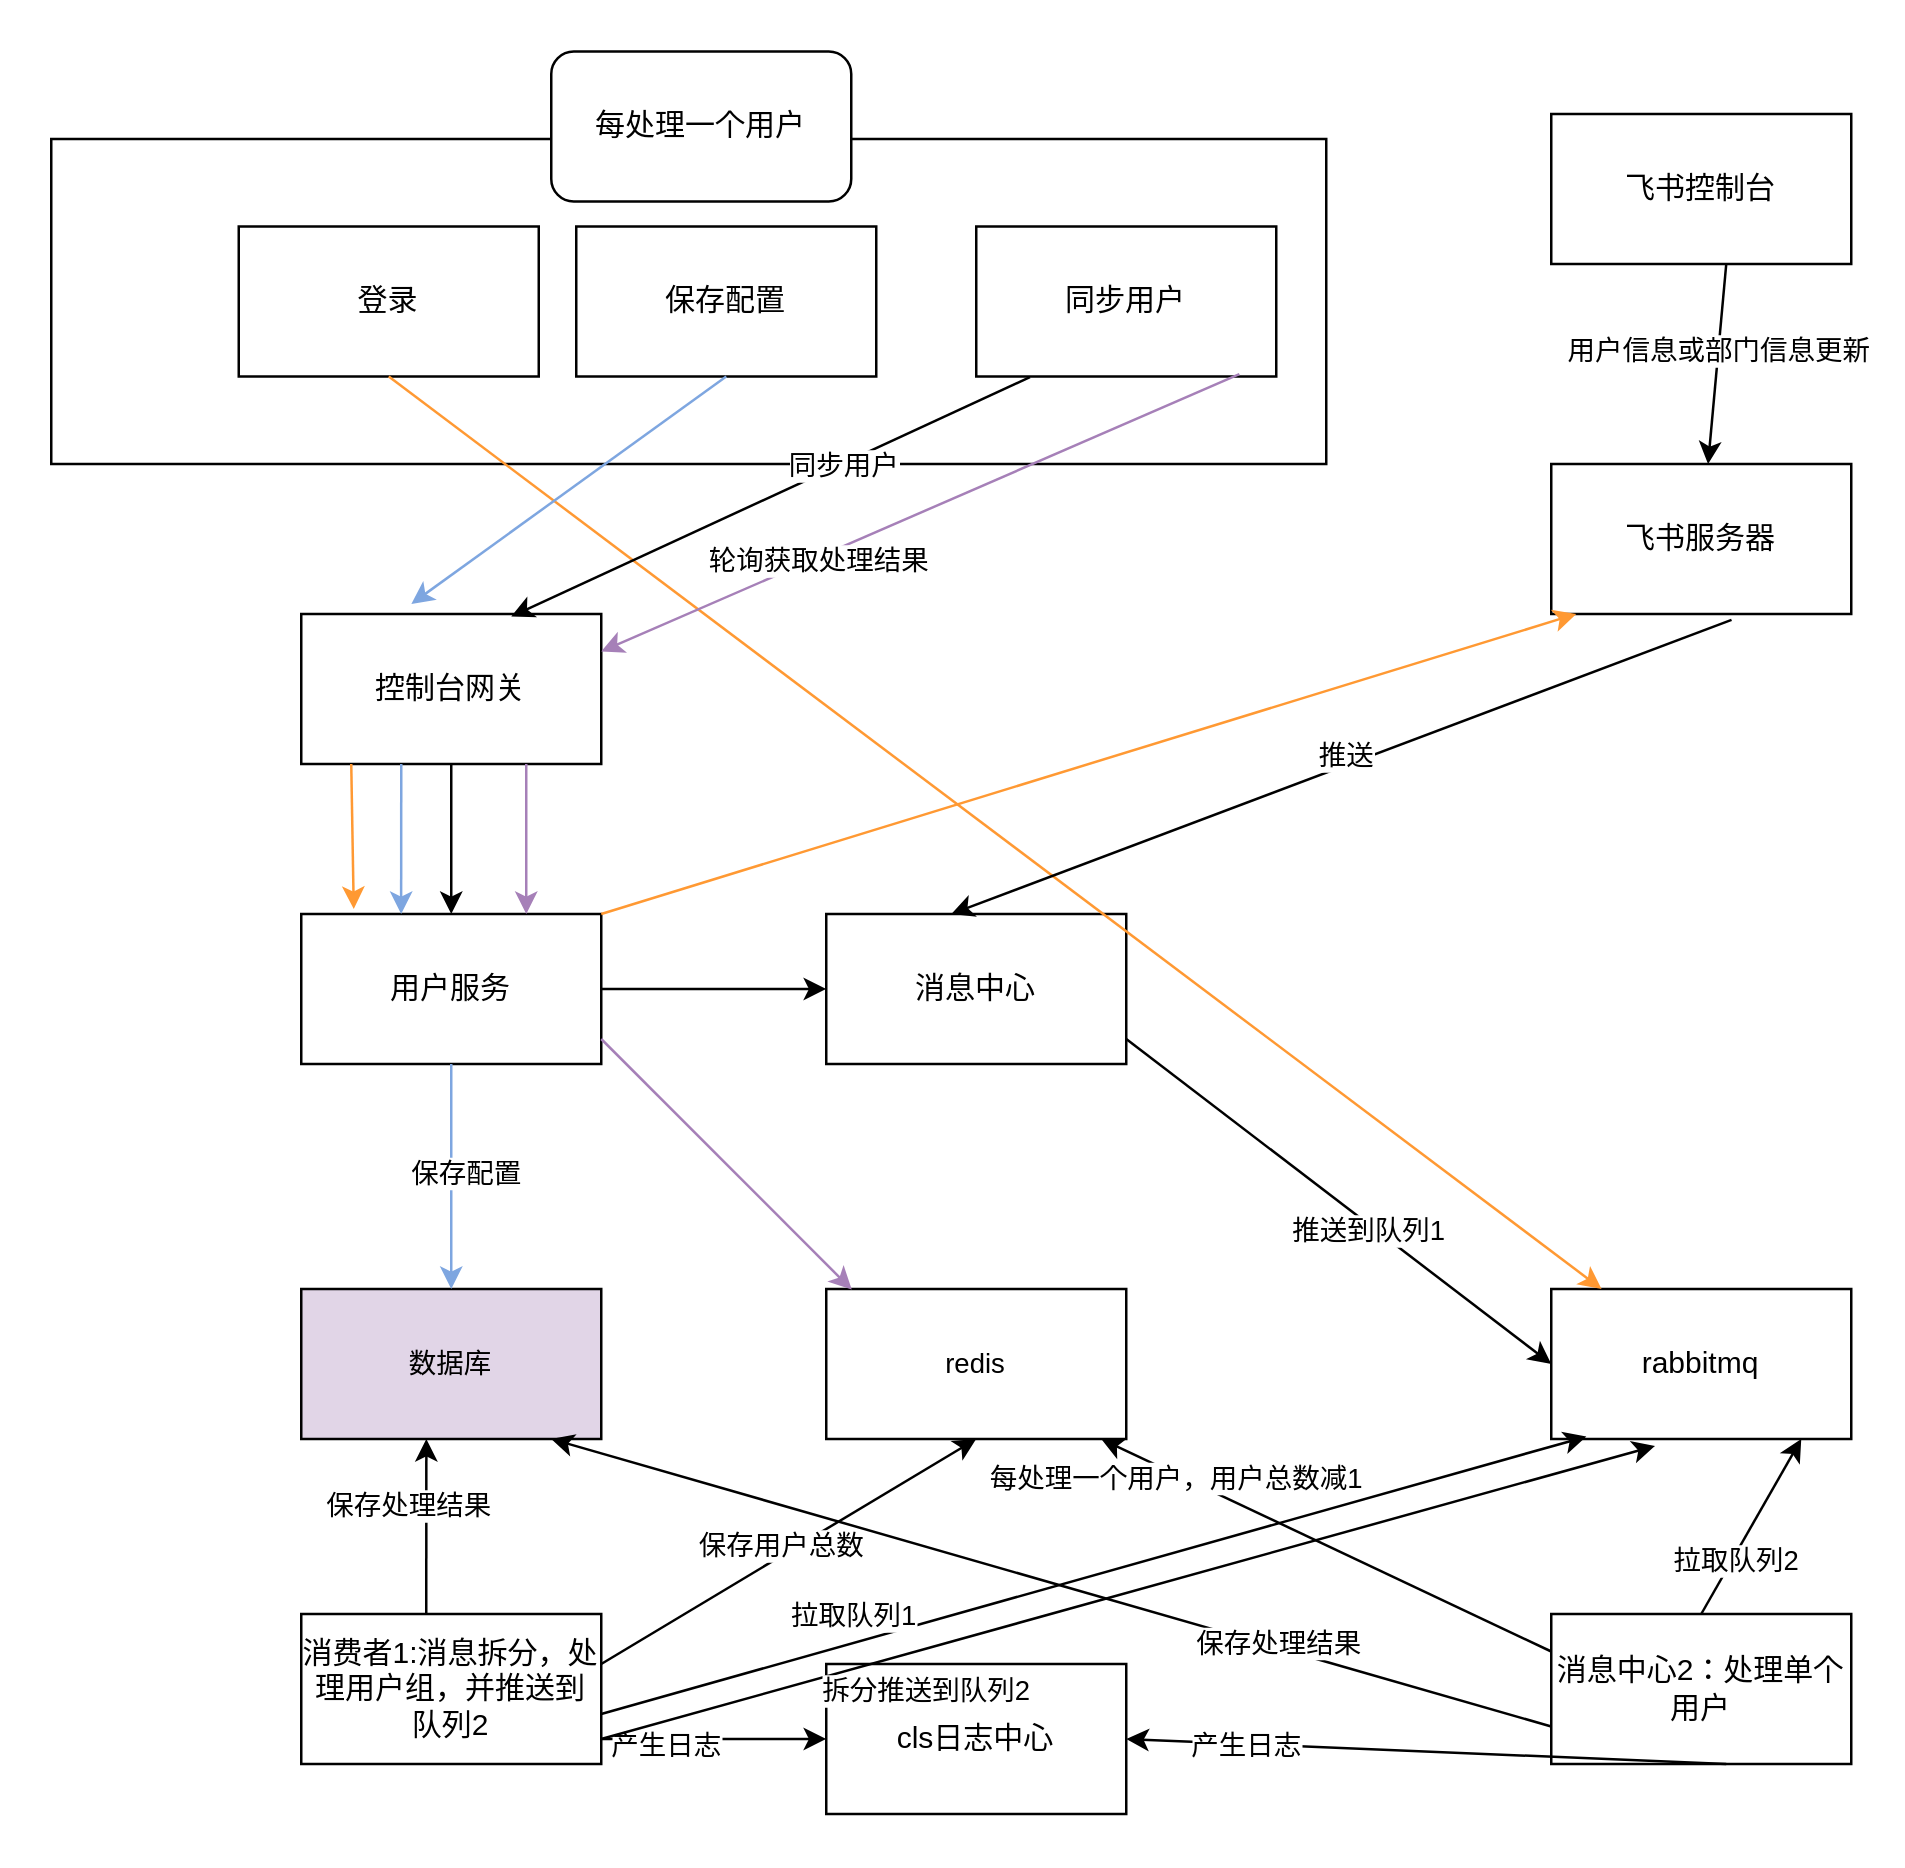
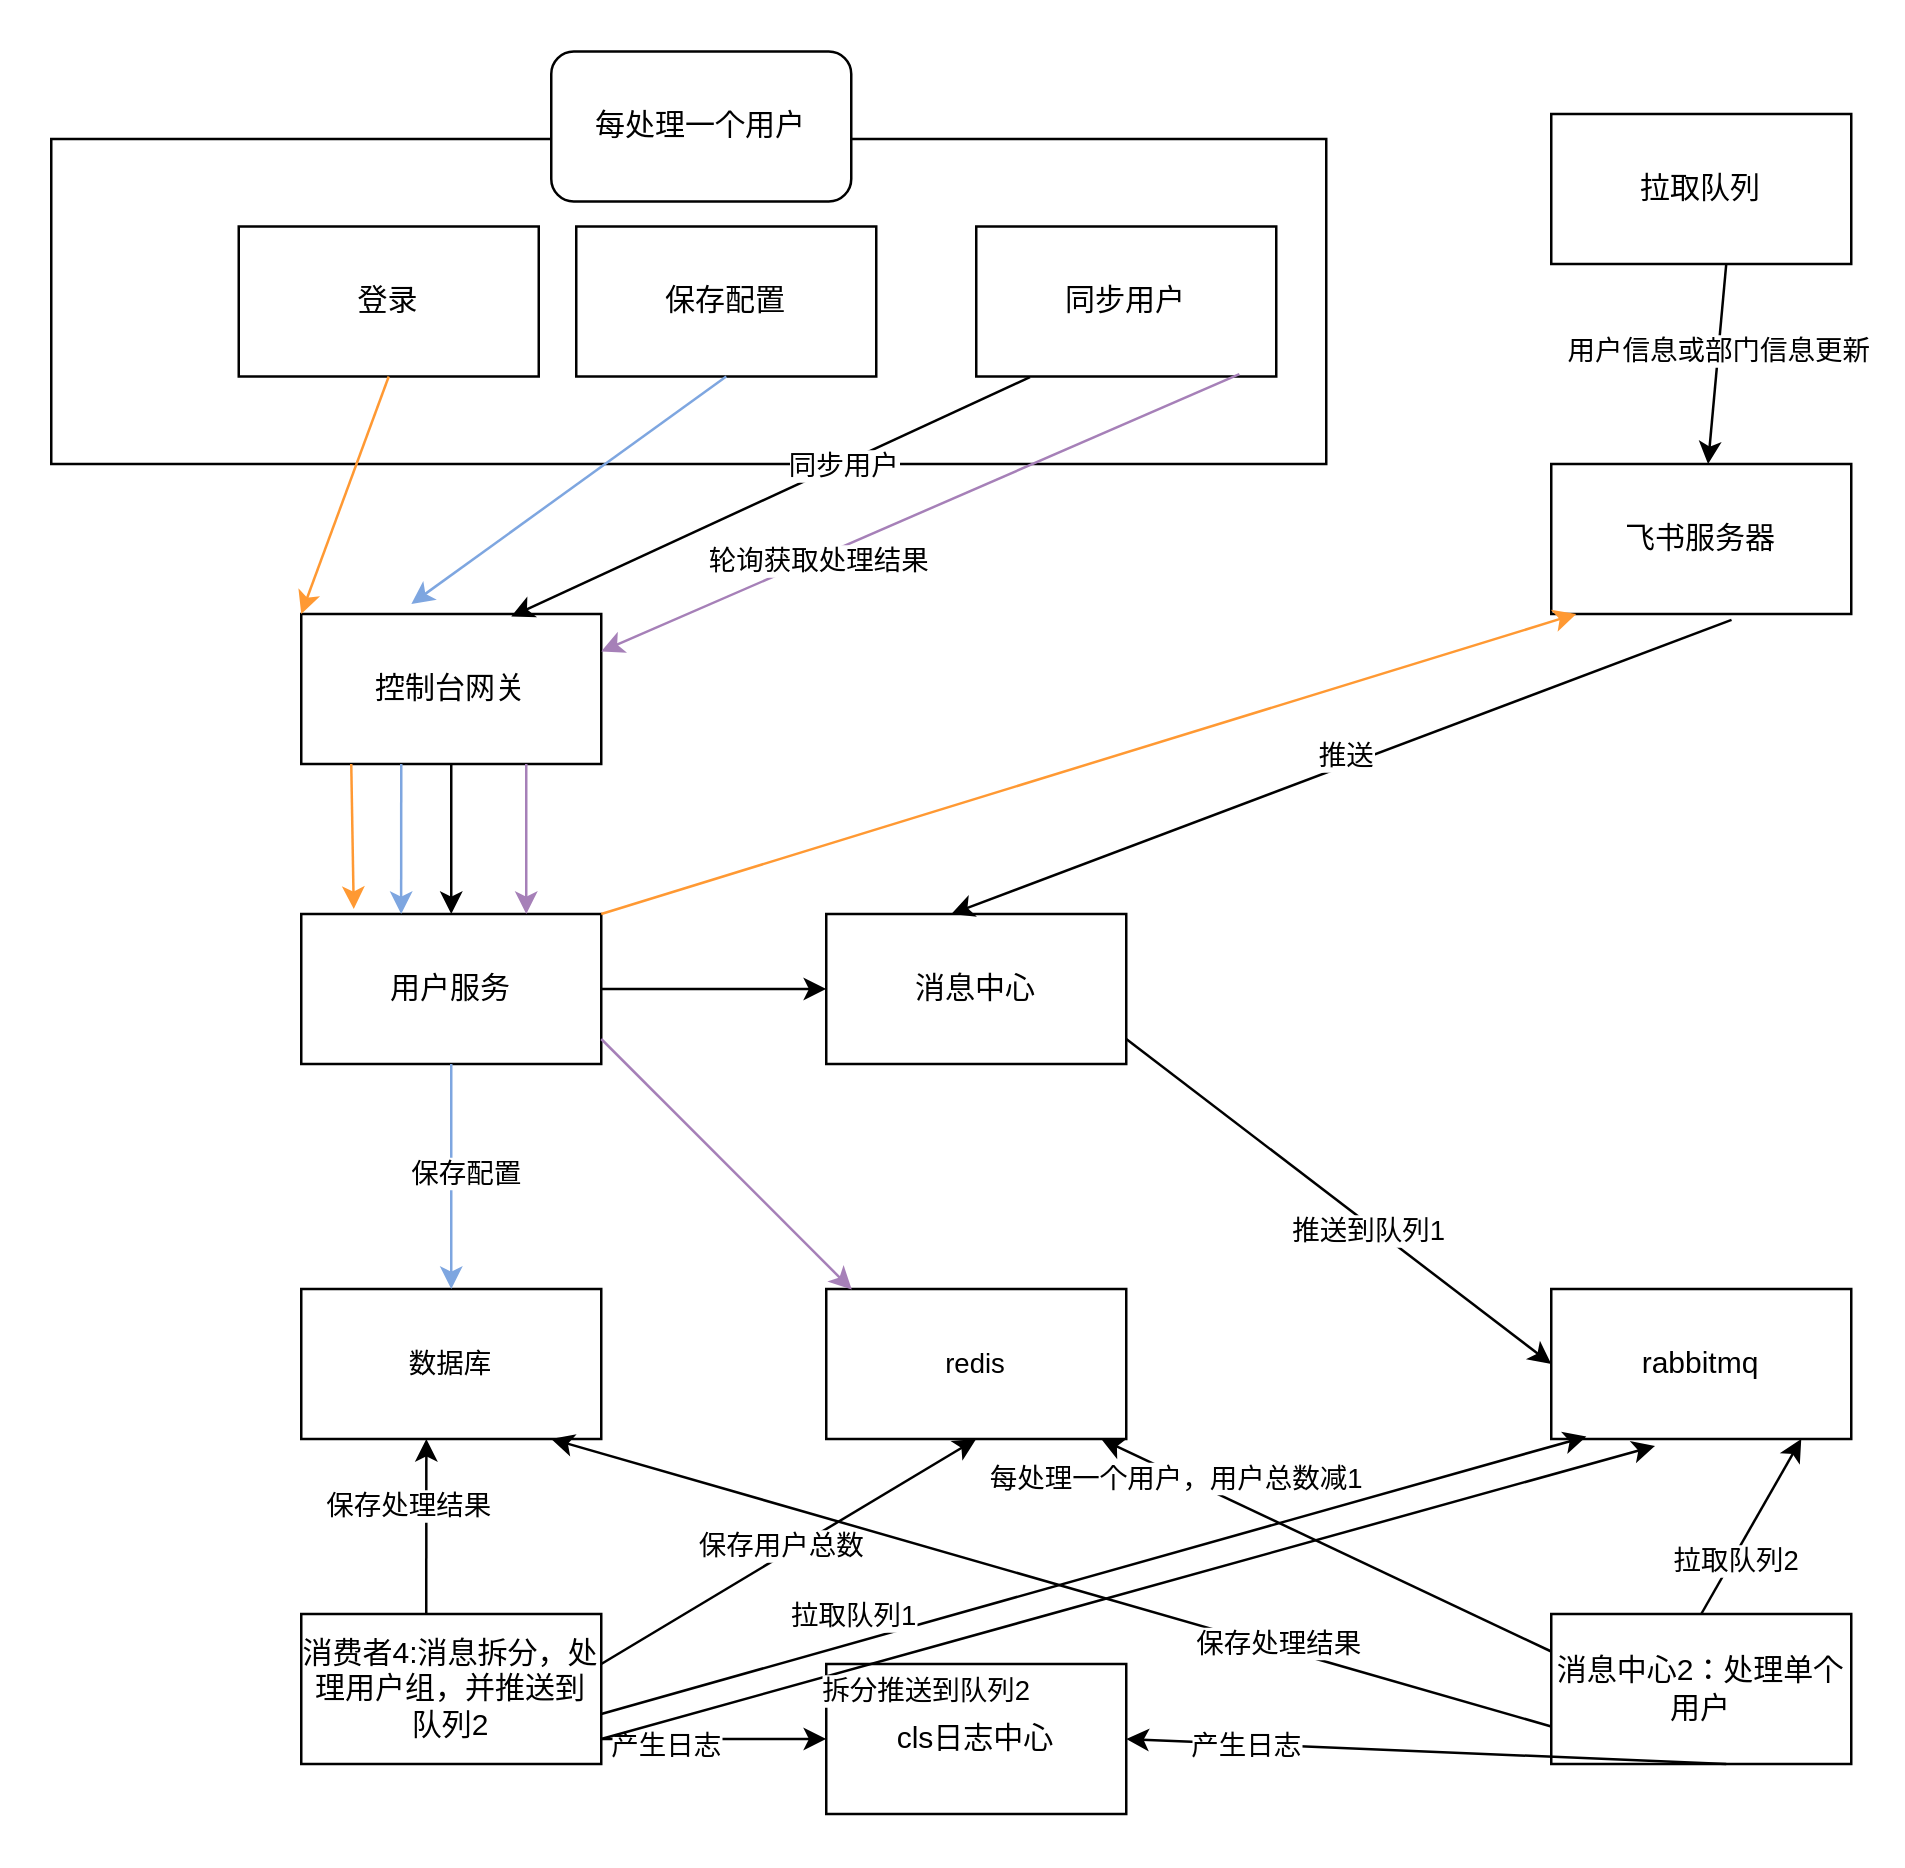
node "飞书控制台": label "飞书控制台" -> "拉取队列"
edge "登录" -> "rabbitmq": now "登录" -> "控制台网关"
node "数据库": fillcolor #e1d5e7 -> #ffffff
node "消费者1:消息拆分，处理用户组，并推送到队列2": label "消费者1:消息拆分，处理用户组，并推送到队列2" -> "消费者4:消息拆分，处理用户组，并推送到队列2"
